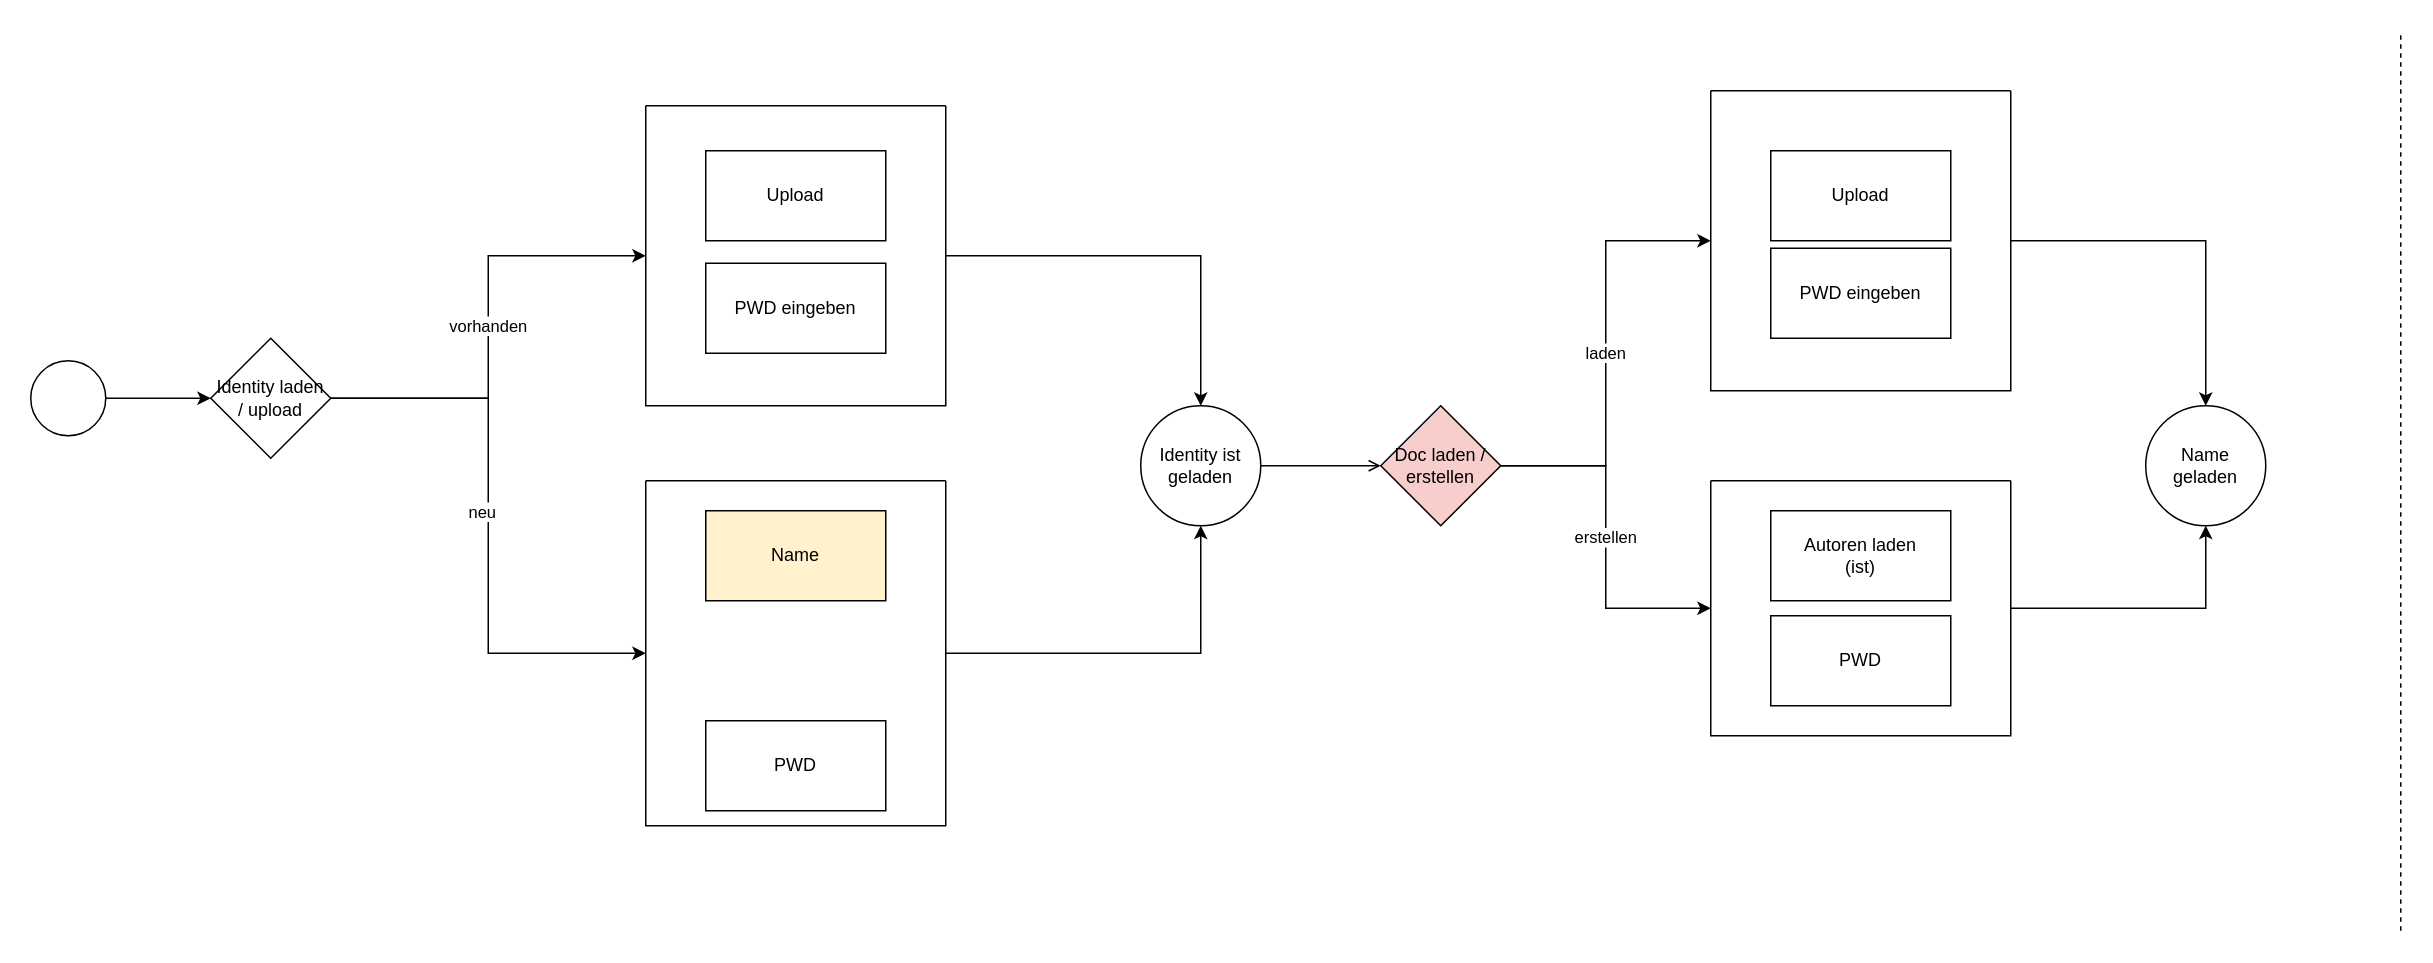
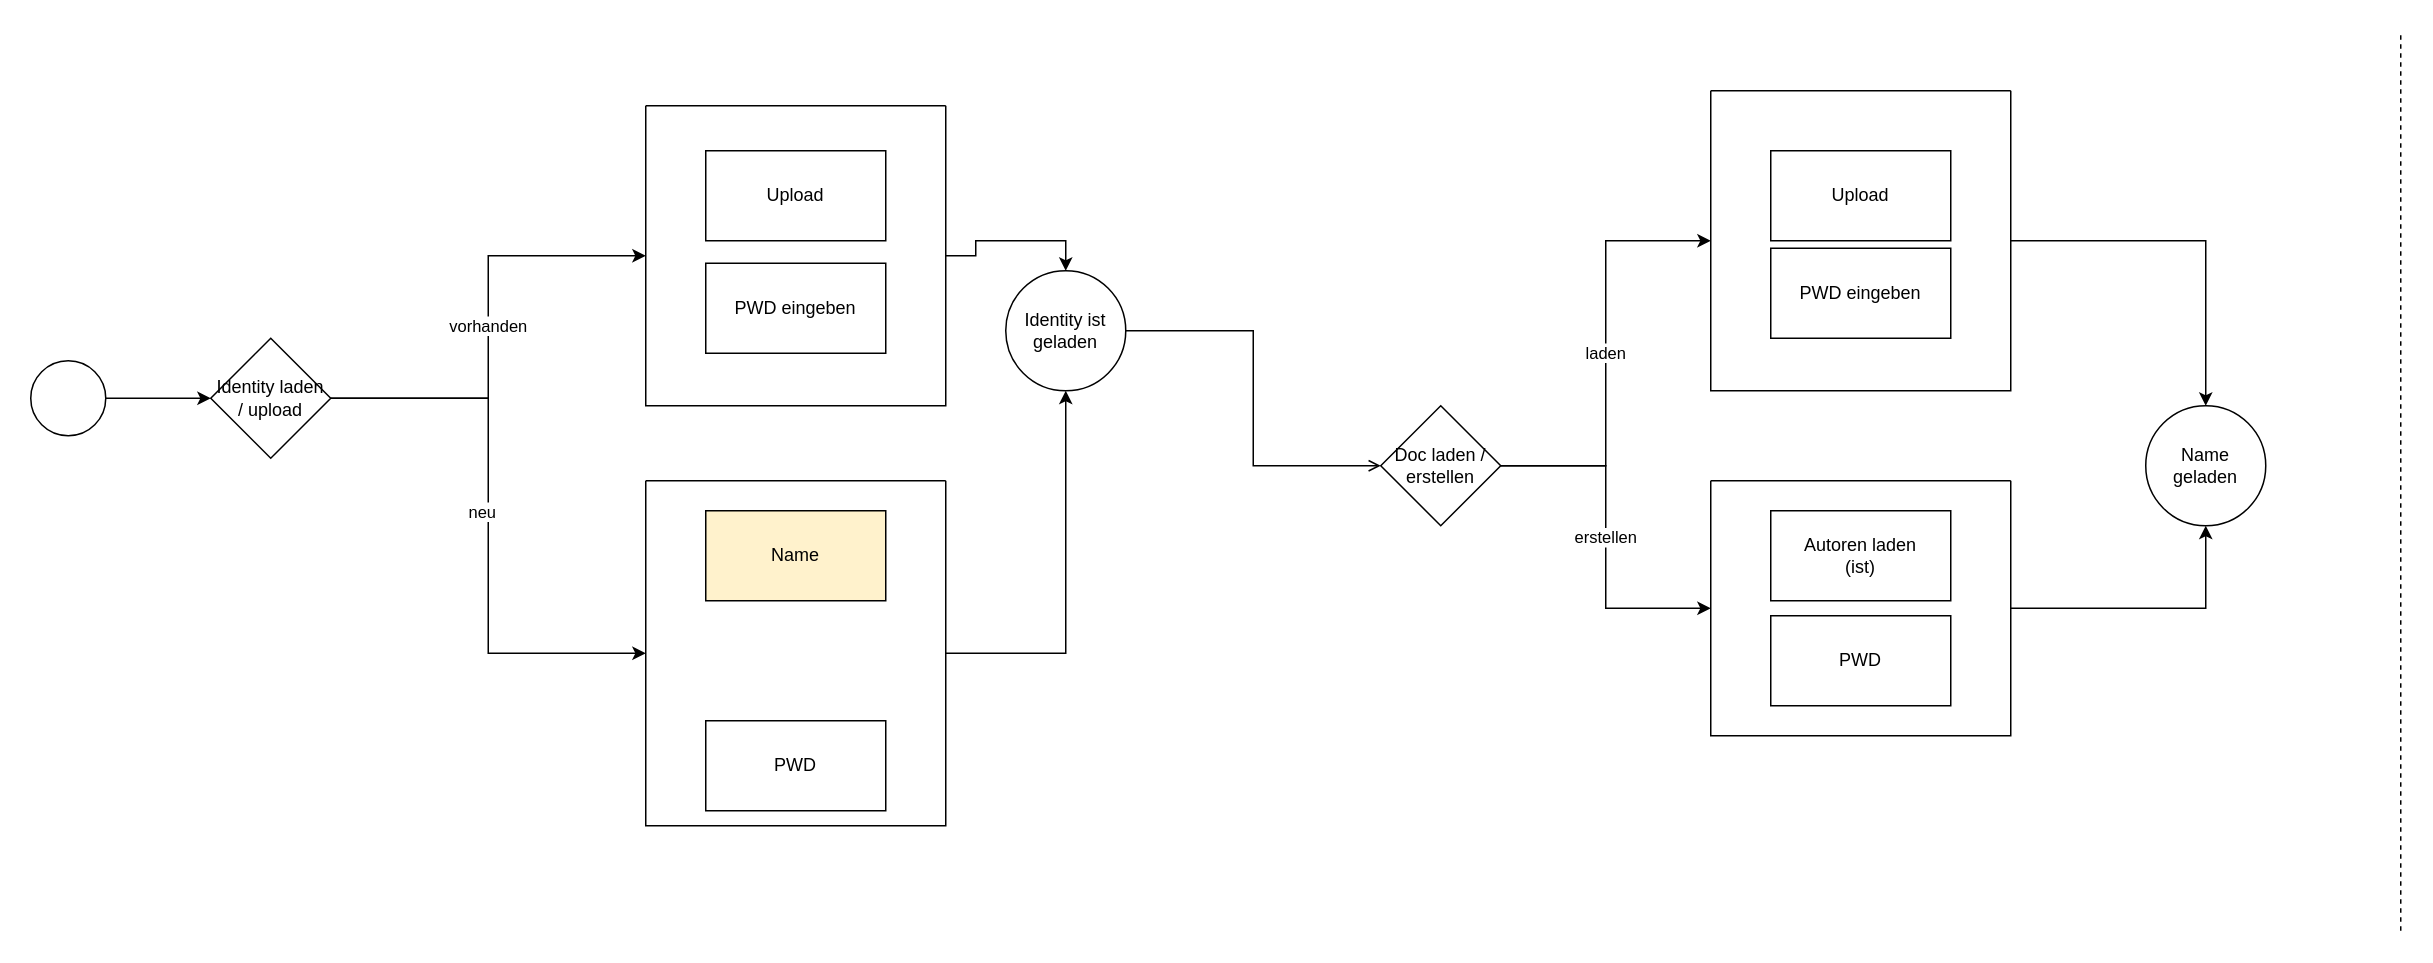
node "Identity ist geladen": moved (1201, 466) -> (1066, 331)
node "Doc laden / erstellen": fillcolor #f8cecc -> #ffffff
